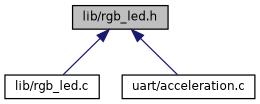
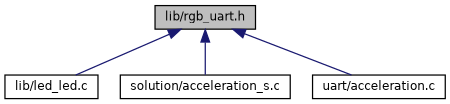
node "lib/rgb_led.h": label "lib/rgb_led.h" -> "lib/rgb_uart.h"
node "lib/rgb_led.c": label "lib/rgb_led.c" -> "lib/led_led.c"
node "solution/acceleration_s.c": added
